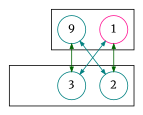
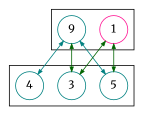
edge "1" -- "3": color teal -> darkgreen
node "4": added
node "2": label "2" -> "5"
